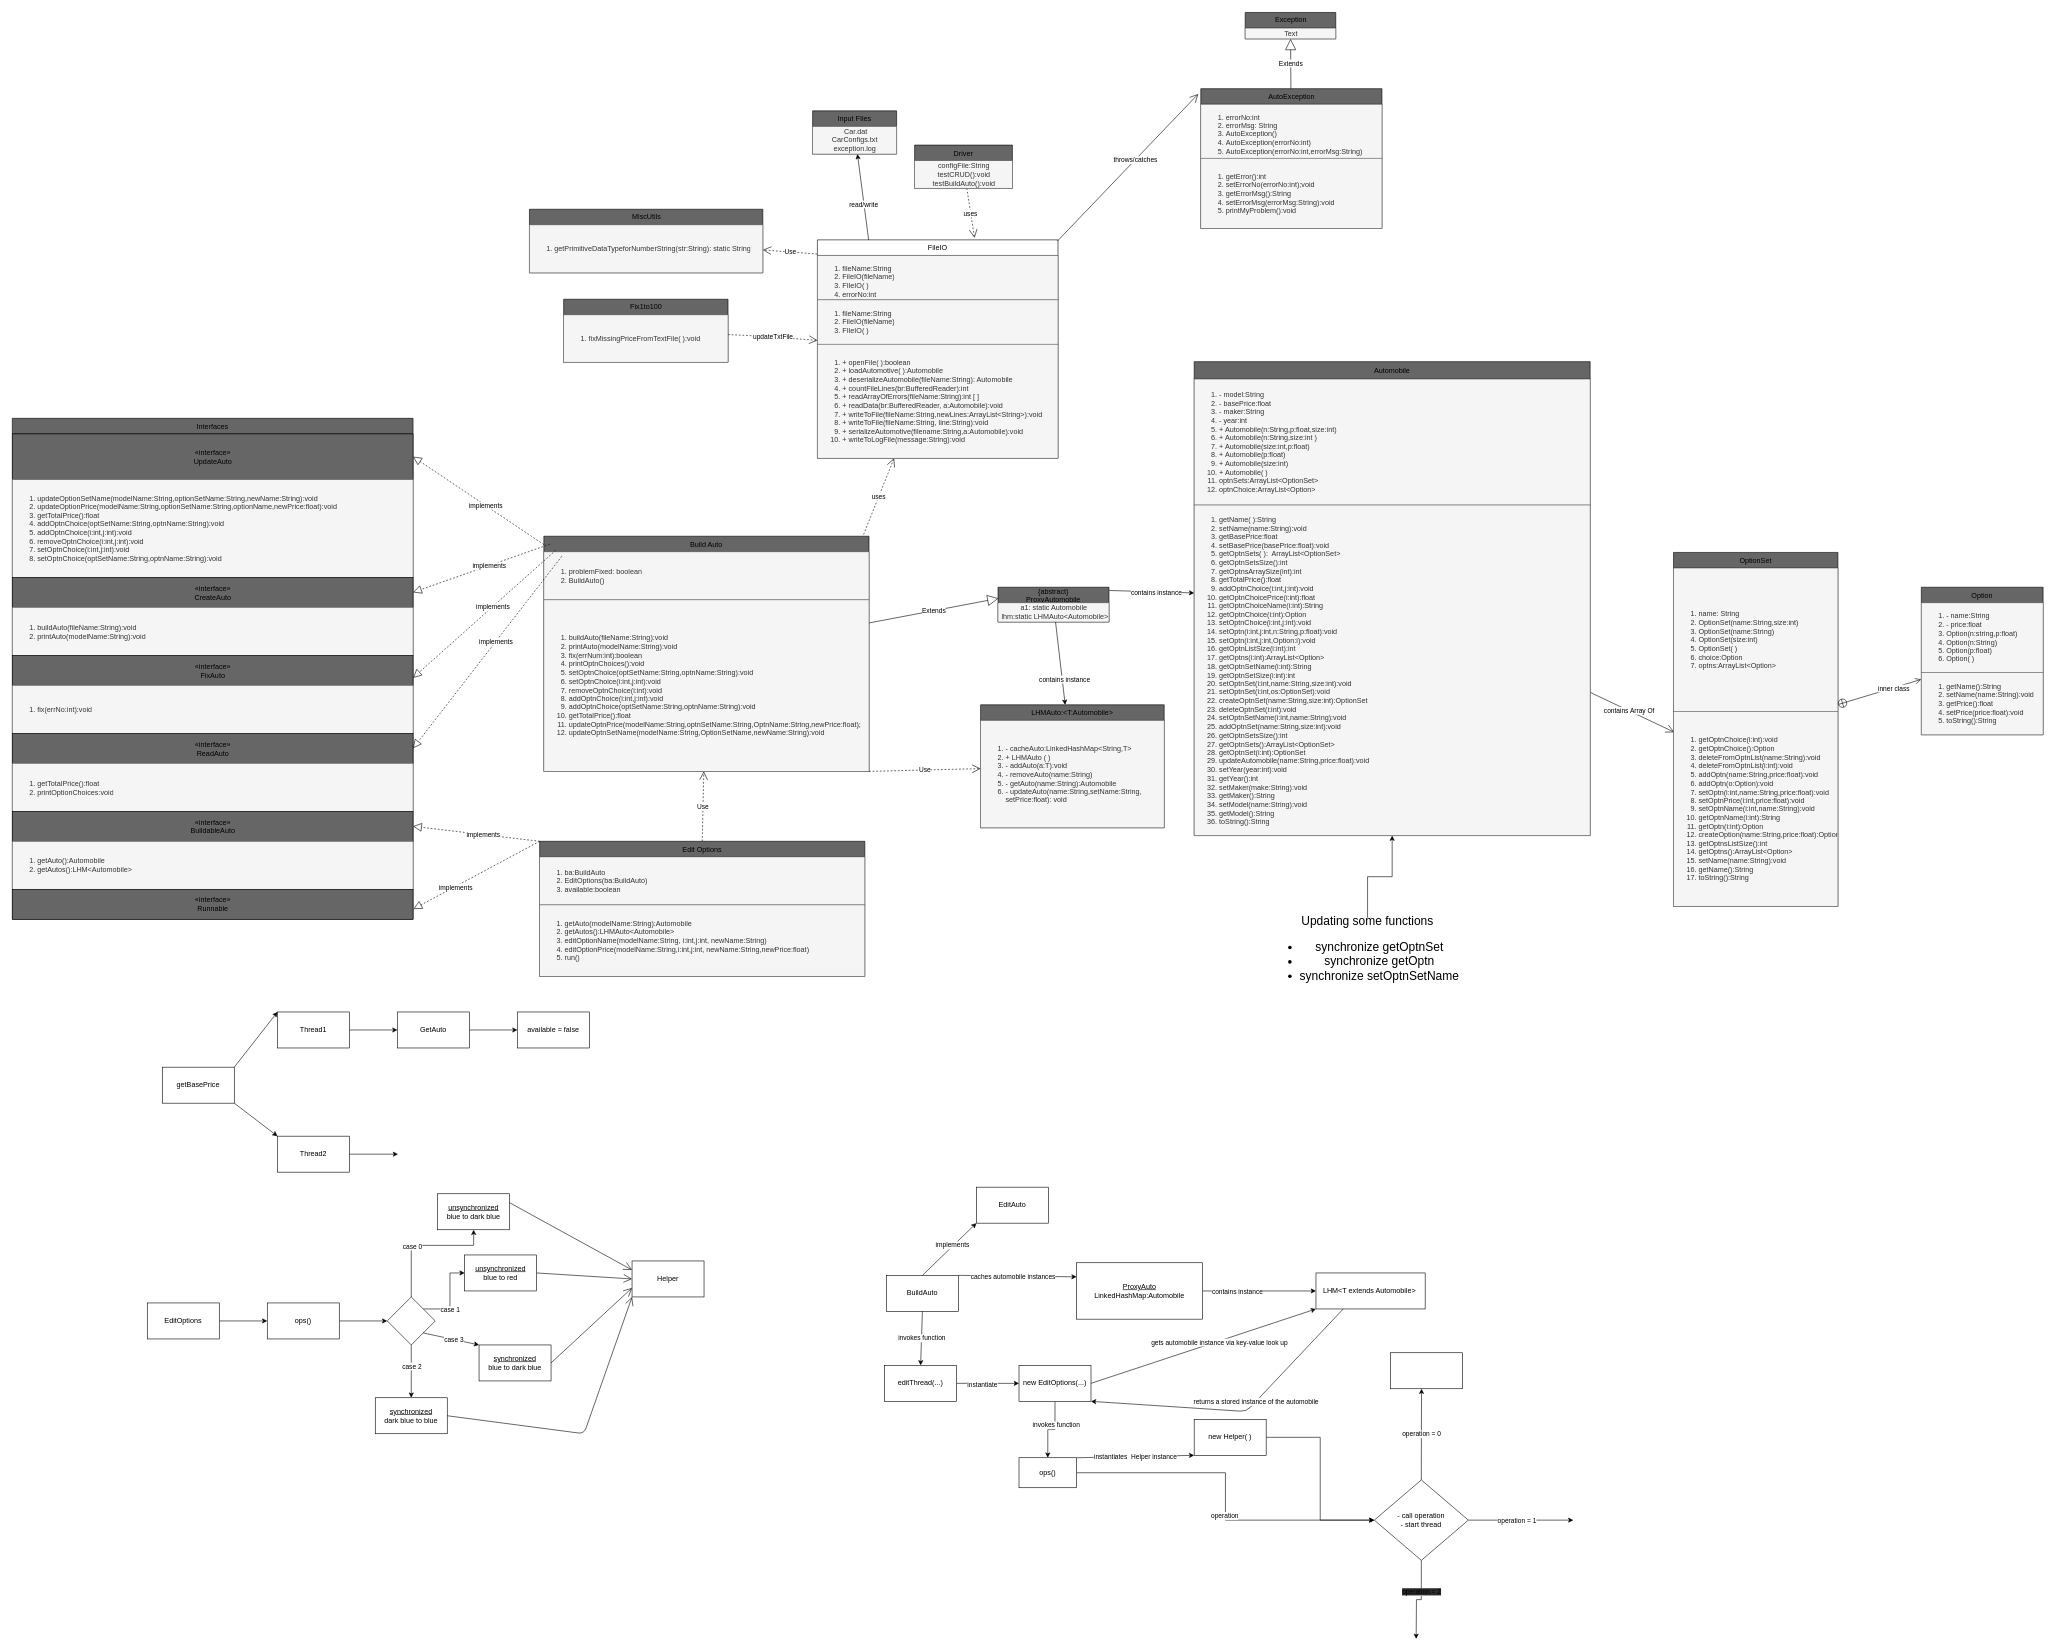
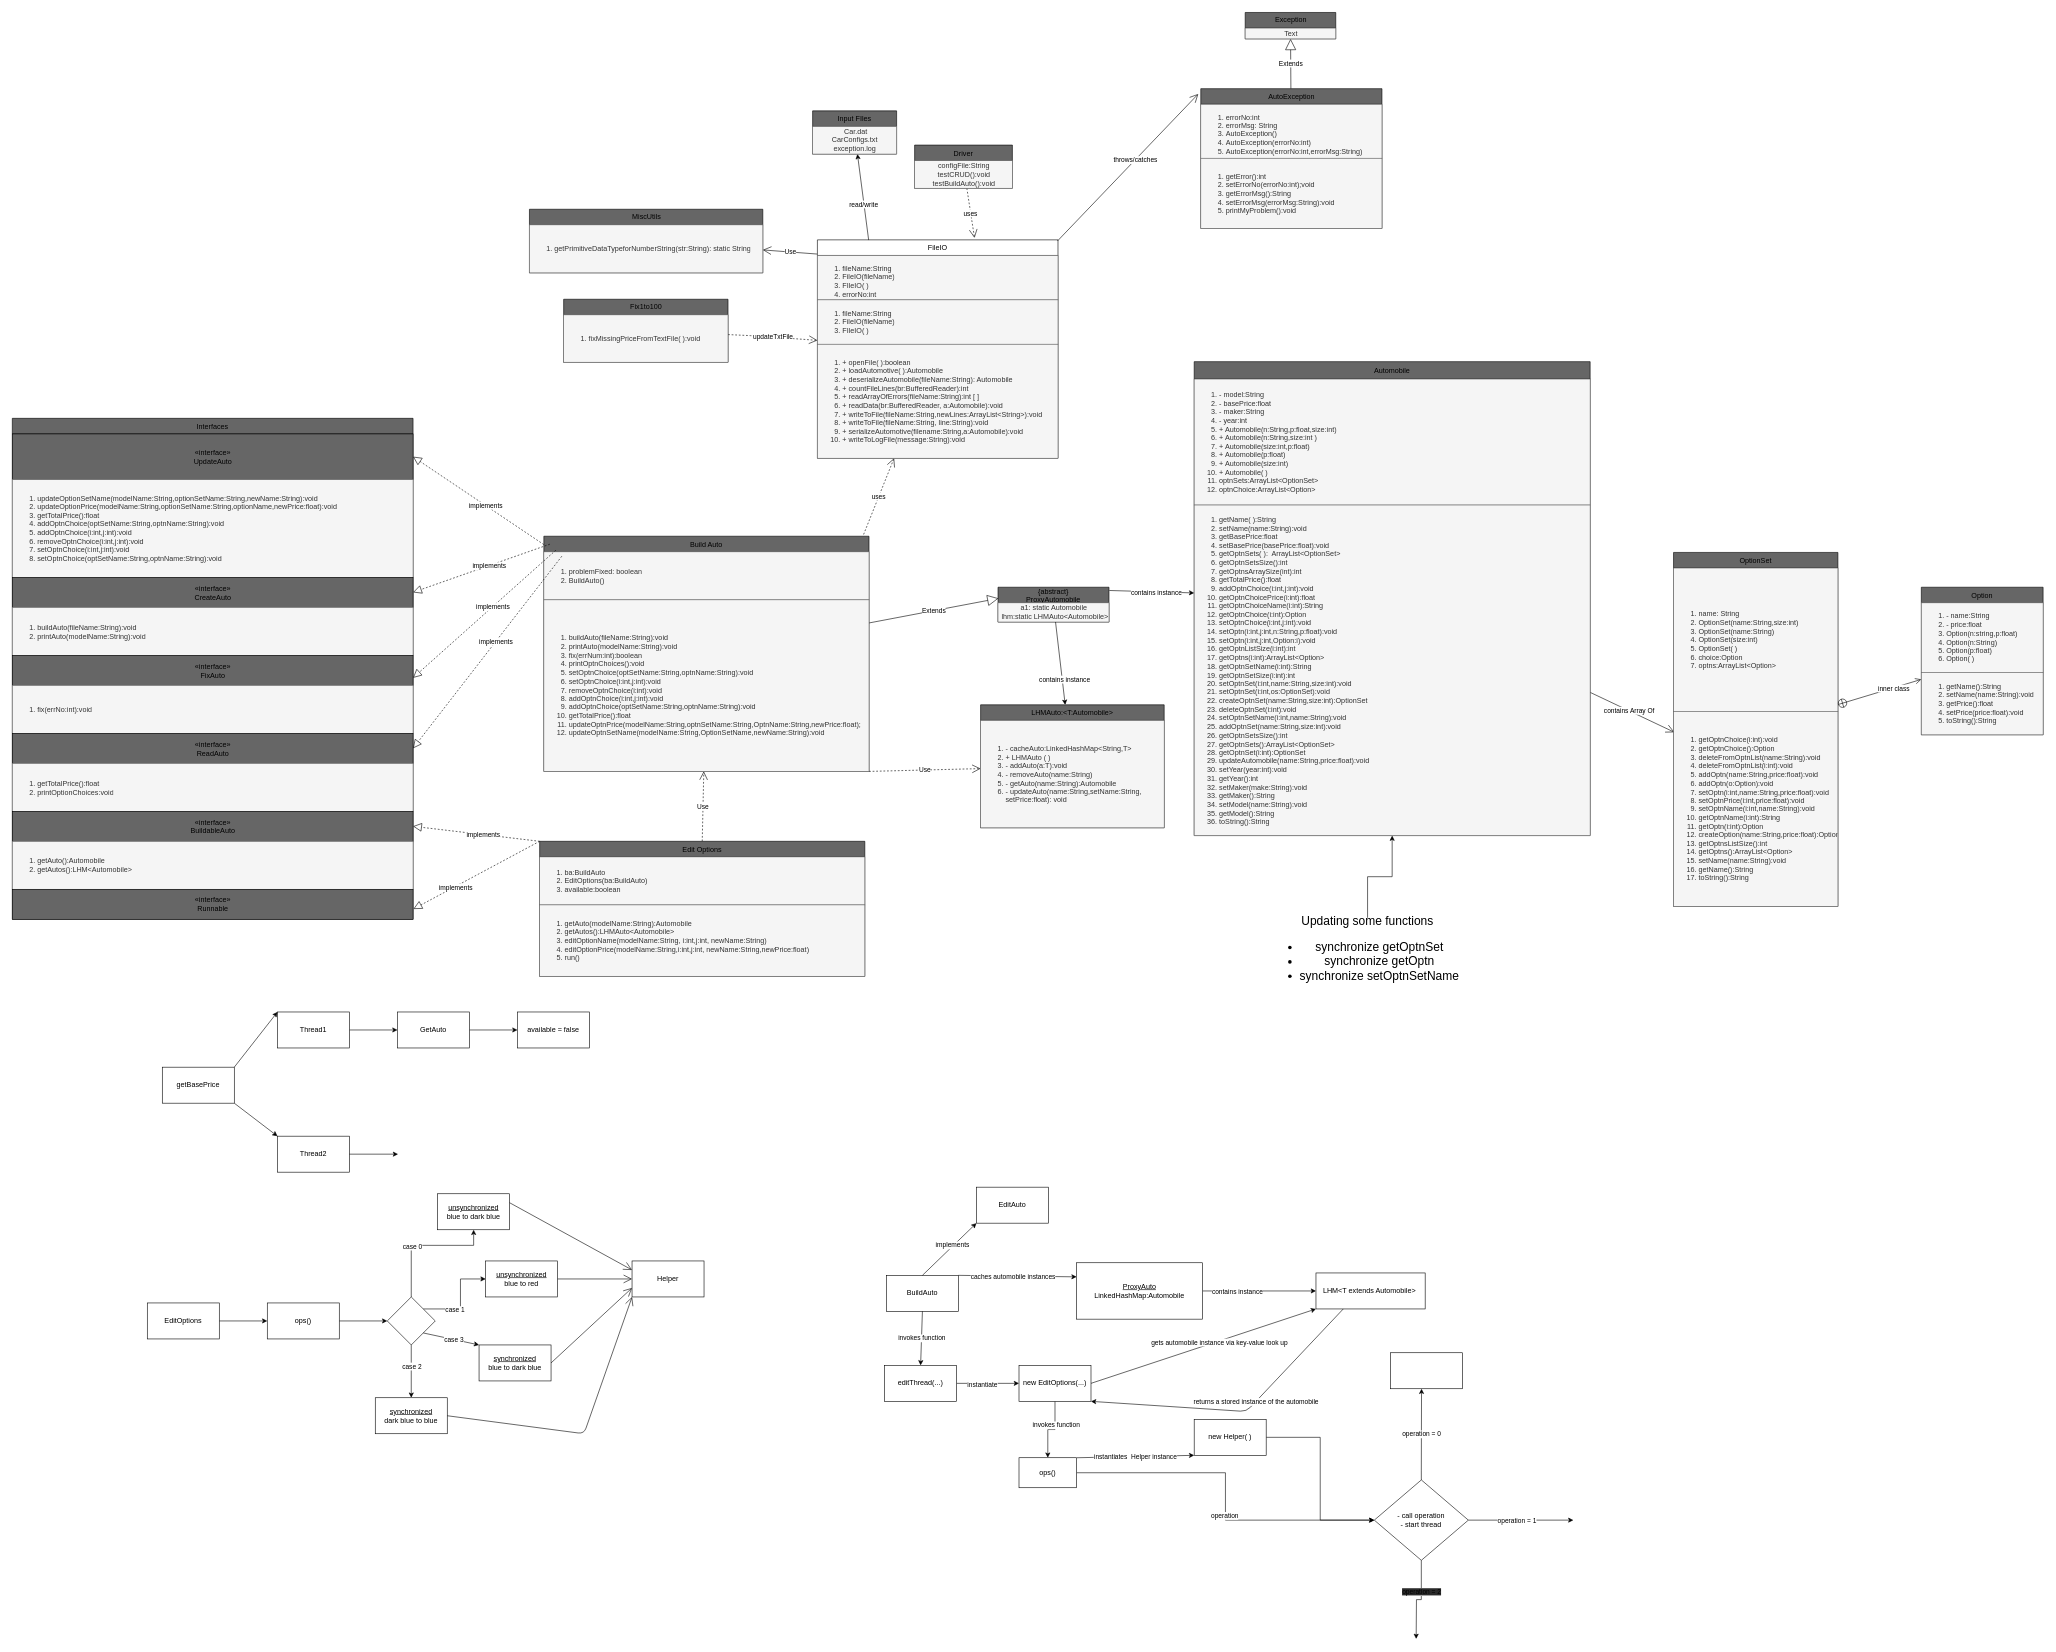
edge "FileIO" -> "MiscUtils": style dashed -> solid
node "unsynchronized blue to red": moved (501, 1273) -> (522, 1279)
